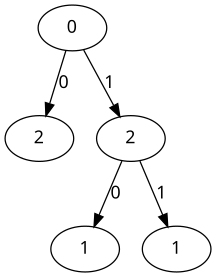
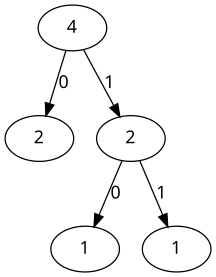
node "0": label "0" -> "4"
